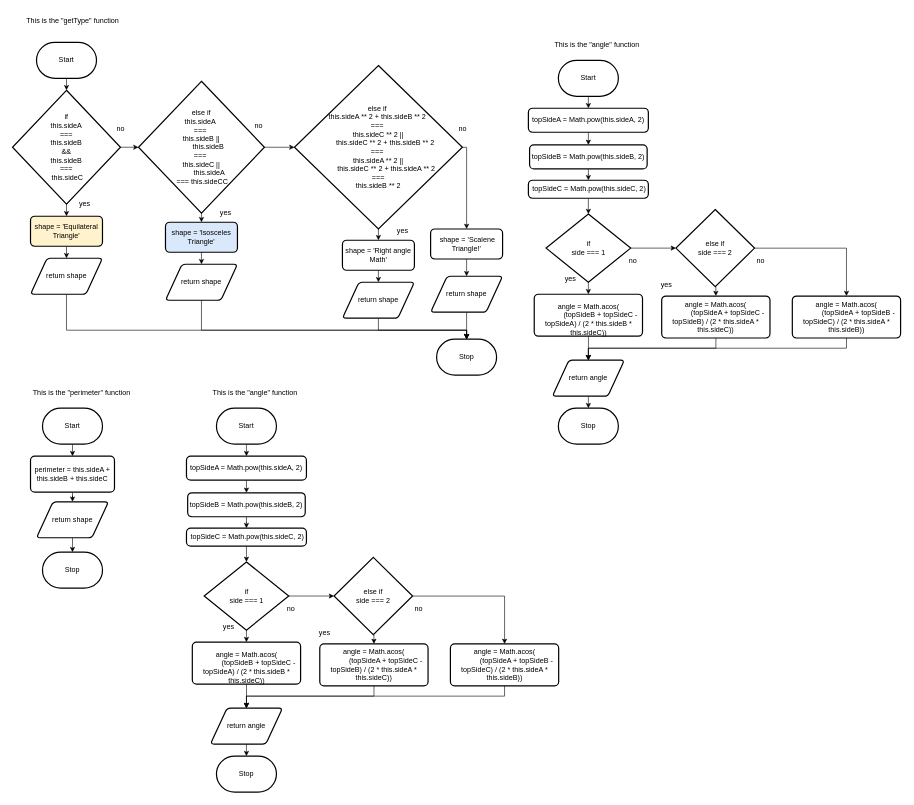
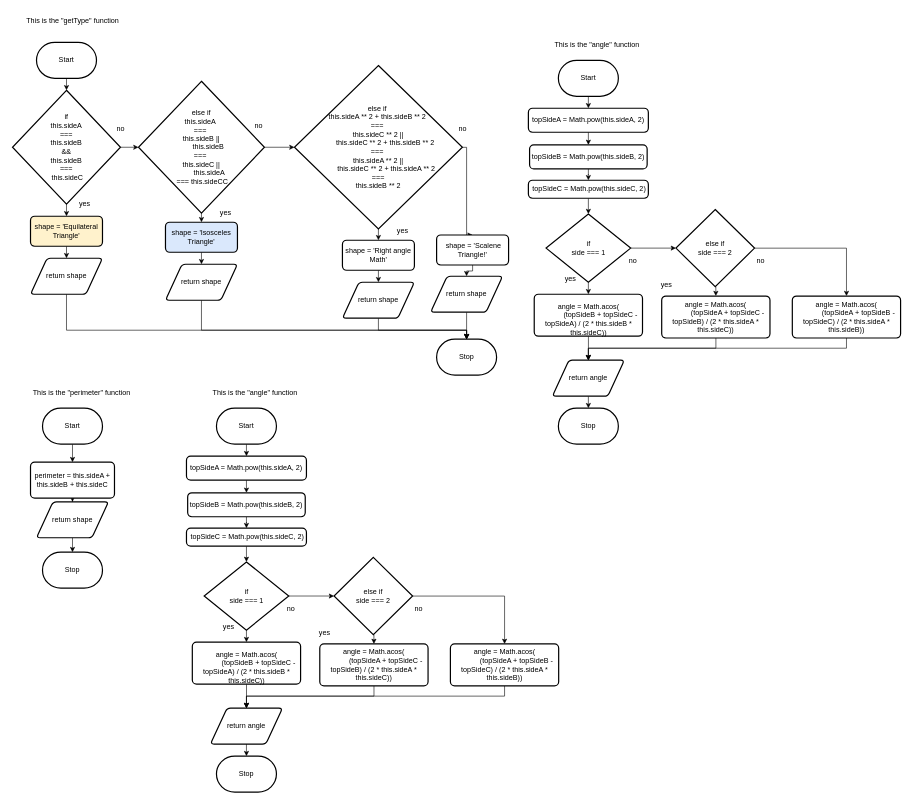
node "shape = 'Scalene Triangle!'": moved (467, 244) -> (473, 250)
node "perimeter = this.sideA + this.sideB + this.sideC": moved (72, 474) -> (72, 480)
